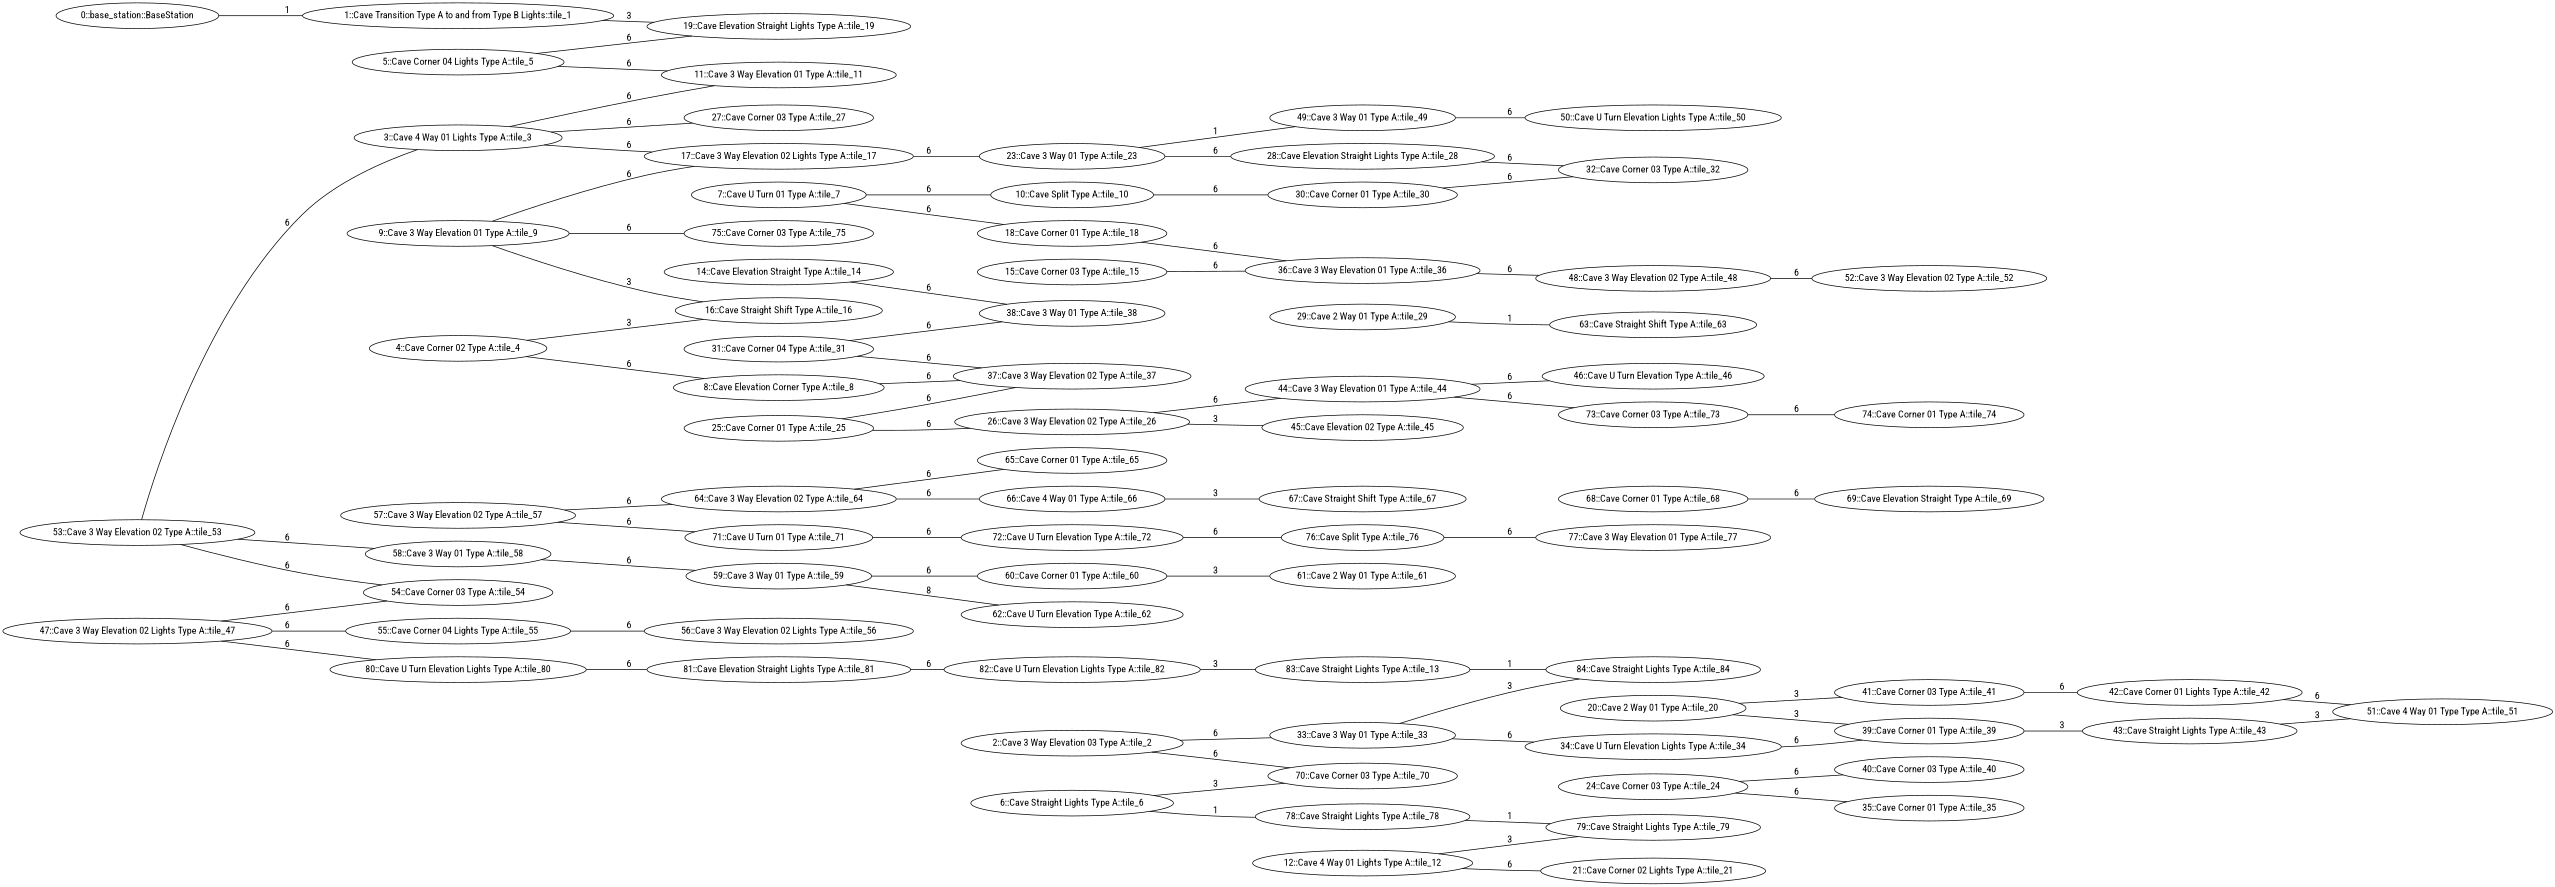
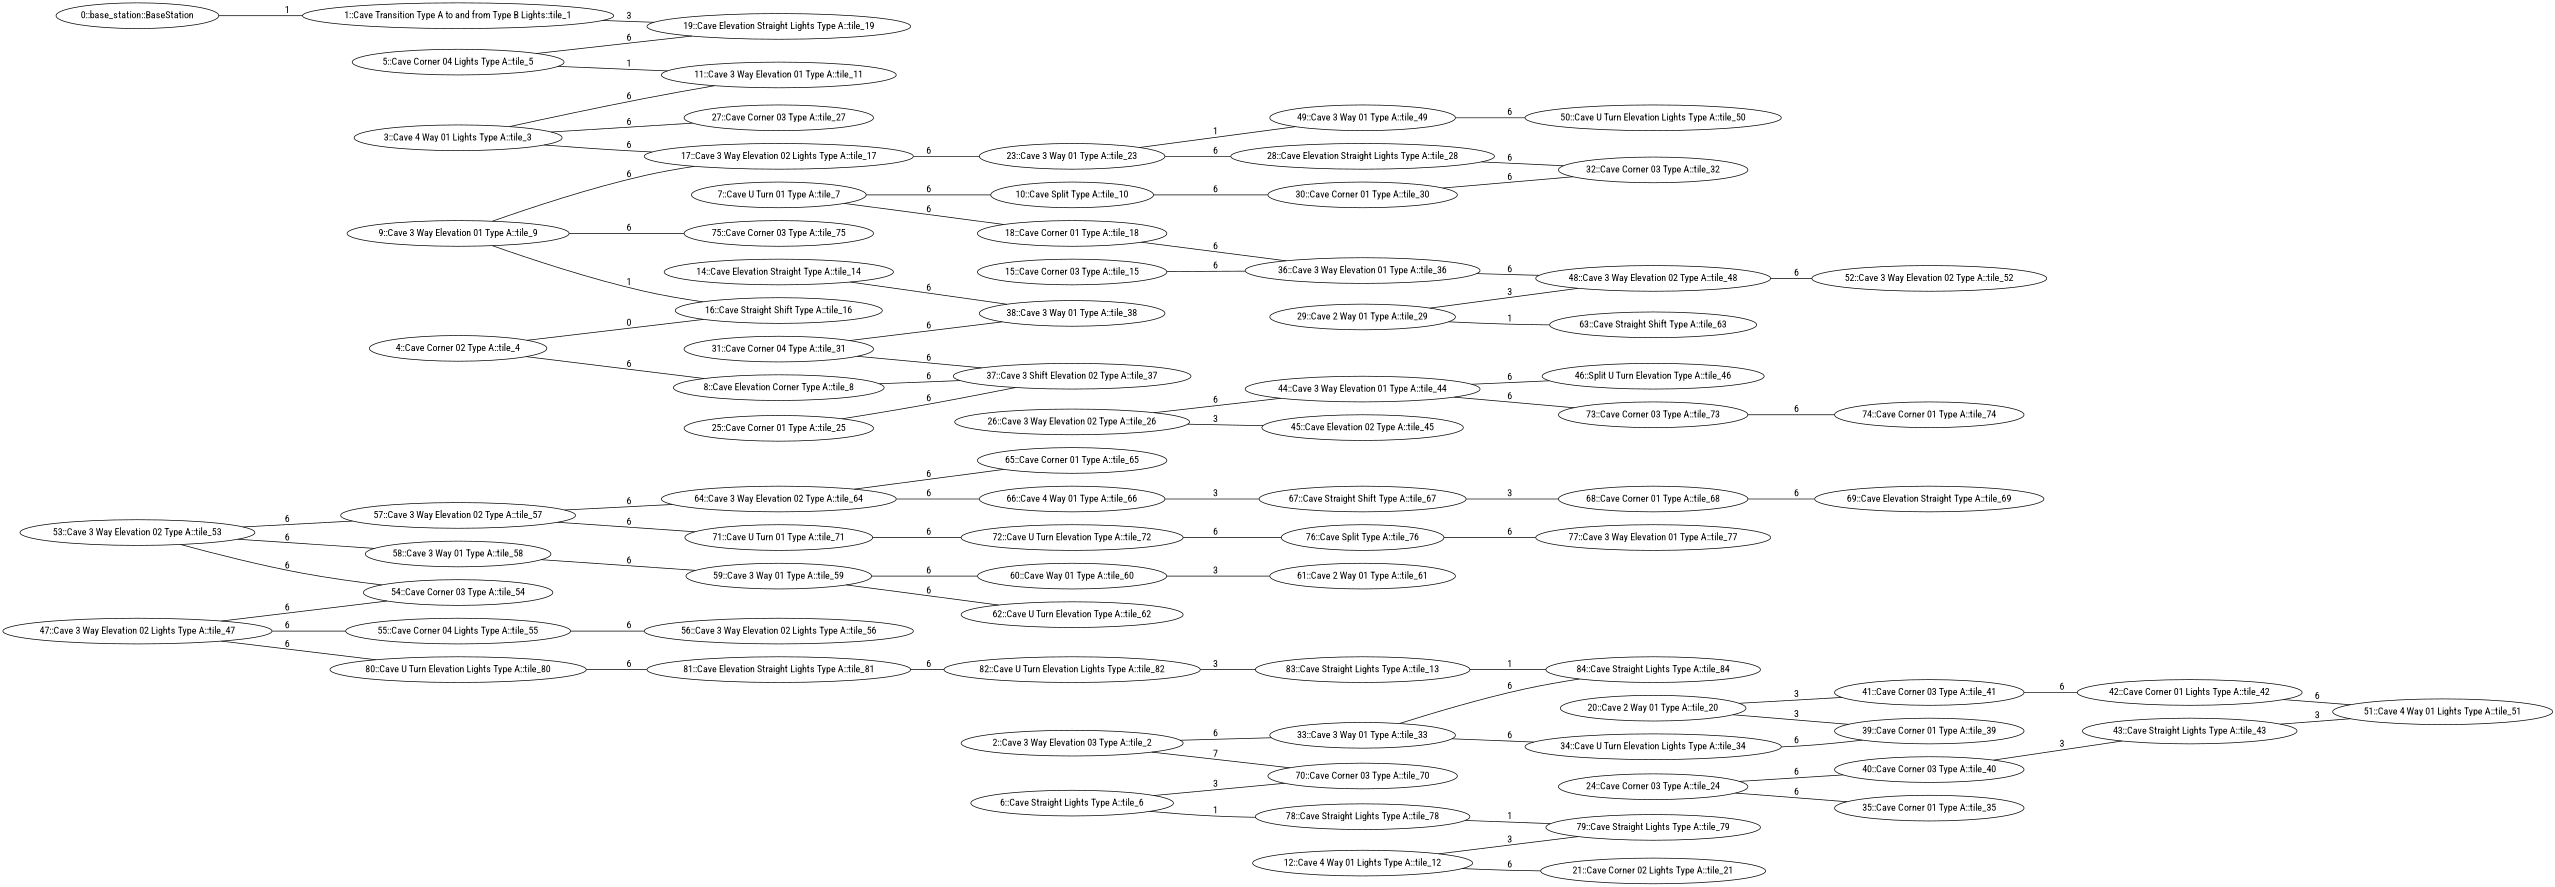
edge "5::Cave Corner 04 Lights Type A::tile_5" -- "11::Cave 3 Way Elevation 01 Type A::tile_11": label "6" -> "1"
edge "9::Cave 3 Way Elevation 01 Type A::tile_9" -- "16::Cave Straight Shift Type A::tile_16": label "3" -> "1"
edge "48::Cave 3 Way Elevation 02 Type A::tile_48" -- "29::Cave 2 Way 01 Type A::tile_29": added, label "3"
edge "3::Cave 4 Way 01 Lights Type A::tile_3" -- "53::Cave 3 Way Elevation 02 Type A::tile_53": now "57::Cave 3 Way Elevation 02 Type A::tile_57" -- "53::Cave 3 Way Elevation 02 Type A::tile_53"
edge "16::Cave Straight Shift Type A::tile_16" -- "4::Cave Corner 02 Type A::tile_4": label "3" -> "0"
node "37::Cave 3 Way Elevation 02 Type A::tile_37": label "37::Cave 3 Way Elevation 02 Type A::tile_37" -> "37::Cave 3 Shift Elevation 02 Type A::tile_37"
node "46::Cave U Turn Elevation Type A::tile_46": label "46::Cave U Turn Elevation Type A::tile_46" -> "46::Split U Turn Elevation Type A::tile_46"
edge "26::Cave 3 Way Elevation 02 Type A::tile_26" -- "25::Cave Corner 01 Type A::tile_25": removed, label "6"
edge "67::Cave Straight Shift Type A::tile_67" -- "68::Cave Corner 01 Type A::tile_68": added, label "3"
node "60::Cave Corner 01 Type A::tile_60": label "60::Cave Corner 01 Type A::tile_60" -> "60::Cave Way 01 Type A::tile_60"
edge "59::Cave 3 Way 01 Type A::tile_59" -- "62::Cave U Turn Elevation Type A::tile_62": label "8" -> "6"
edge "84::Cave Straight Lights Type A::tile_84" -- "33::Cave 3 Way 01 Type A::tile_33": label "3" -> "6"
node "51::Cave 4 Way 01 Type Type A::tile_51": label "51::Cave 4 Way 01 Type Type A::tile_51" -> "51::Cave 4 Way 01 Lights Type A::tile_51"
edge "39::Cave Corner 01 Type A::tile_39" -- "43::Cave Straight Lights Type A::tile_43": now "40::Cave Corner 03 Type A::tile_40" -- "43::Cave Straight Lights Type A::tile_43"
edge "2::Cave 3 Way Elevation 03 Type A::tile_2" -- "70::Cave Corner 03 Type A::tile_70": label "6" -> "7"
